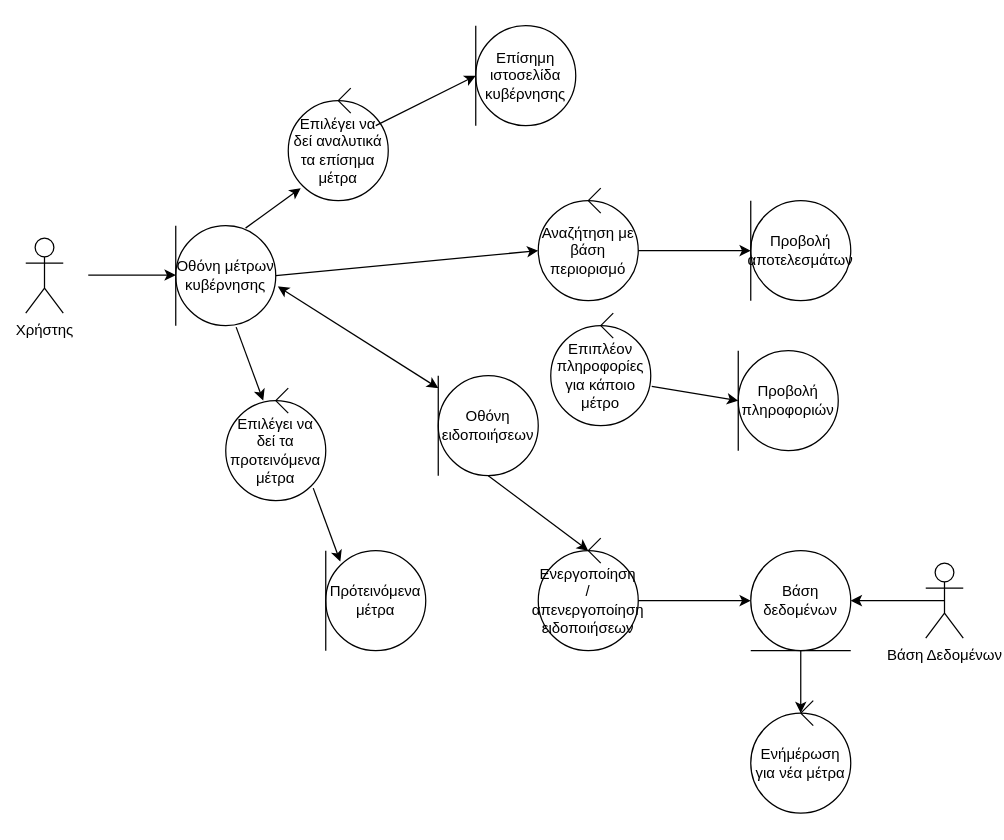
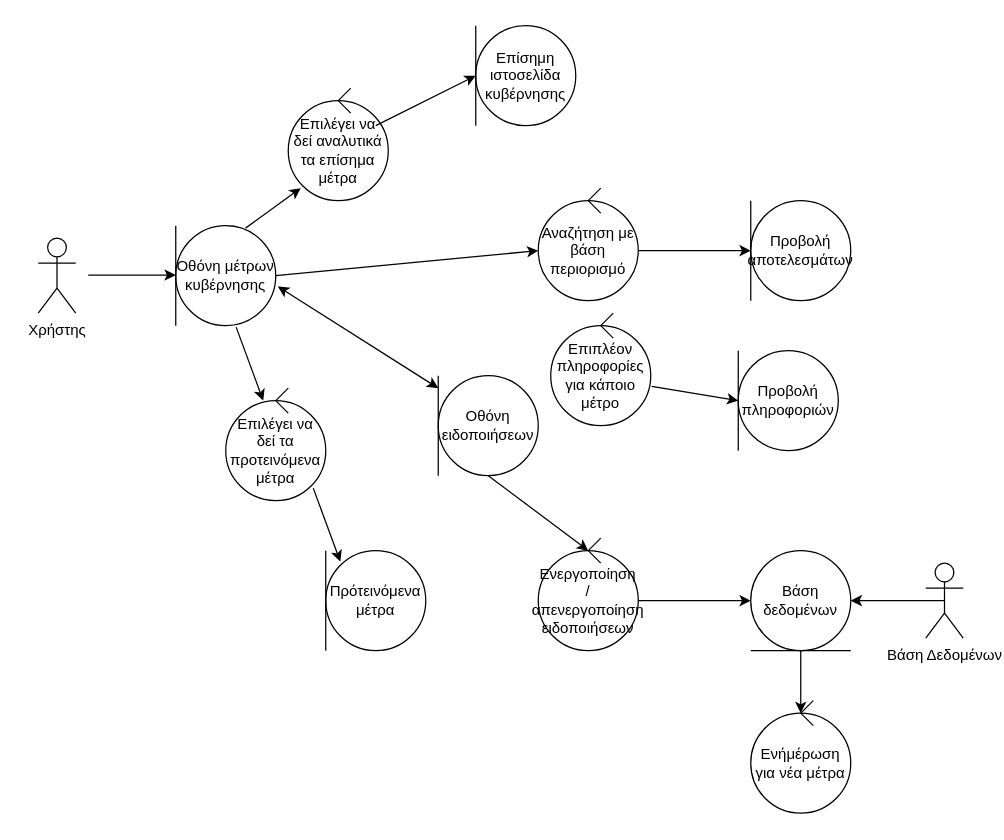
node "Χρήστης": moved (44, 276) -> (57, 276)
